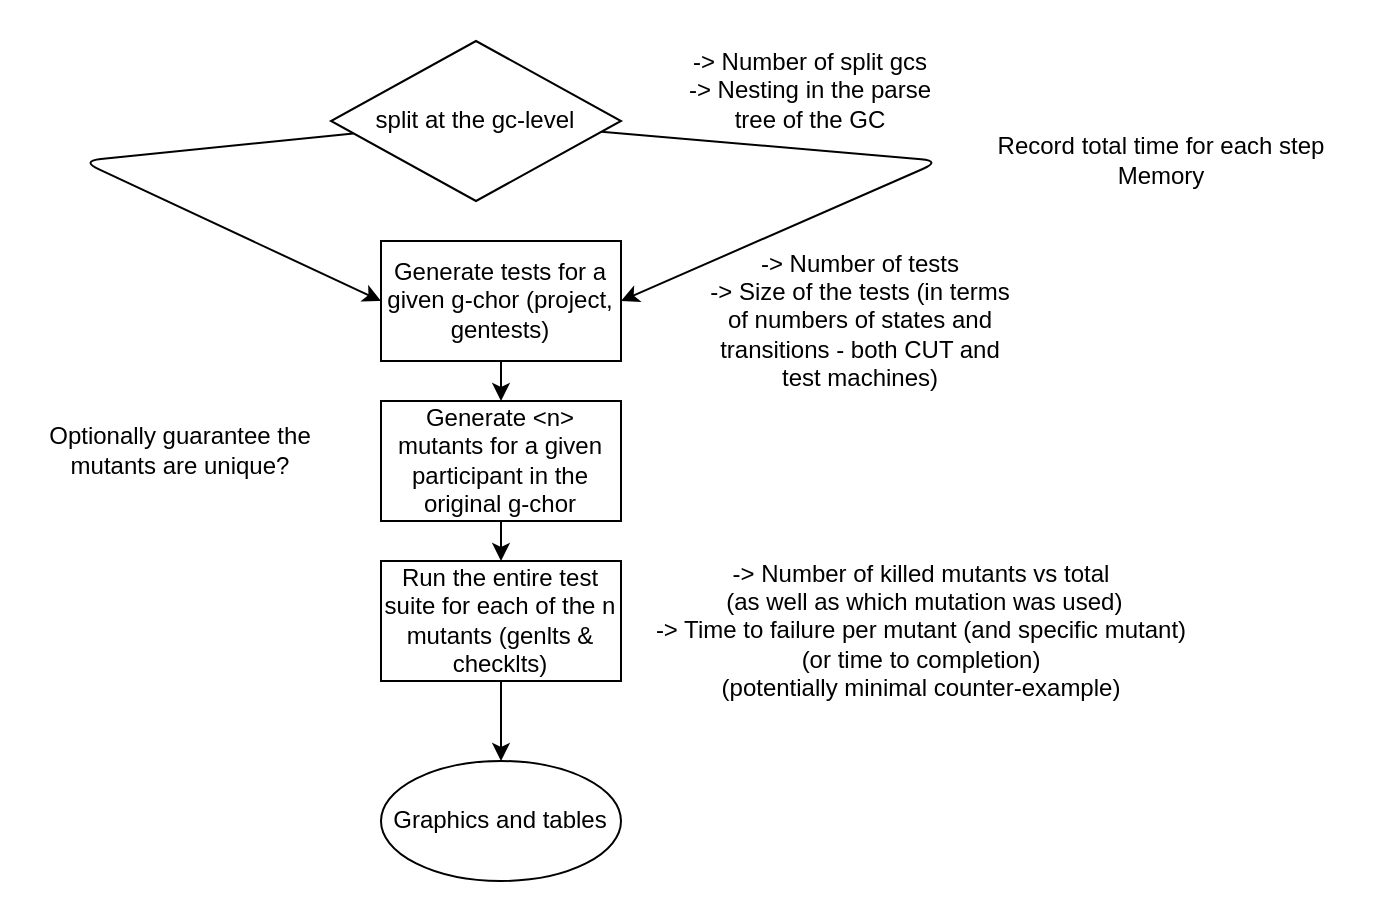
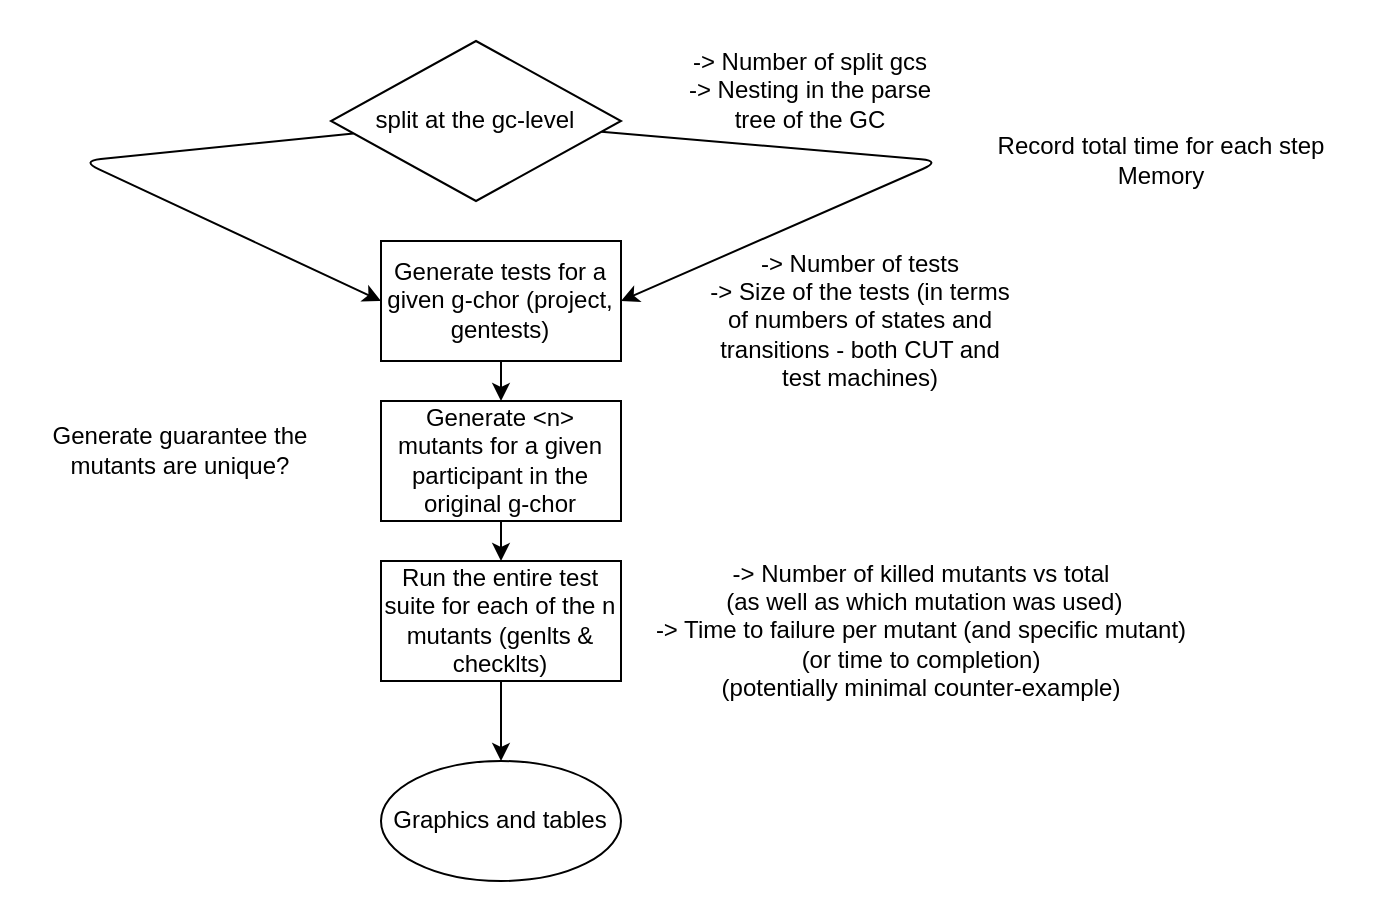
node "Optionally guarantee the mutants are unique?": label "Optionally guarantee the mutants are unique?" -> "Generate guarantee the mutants are unique?"
